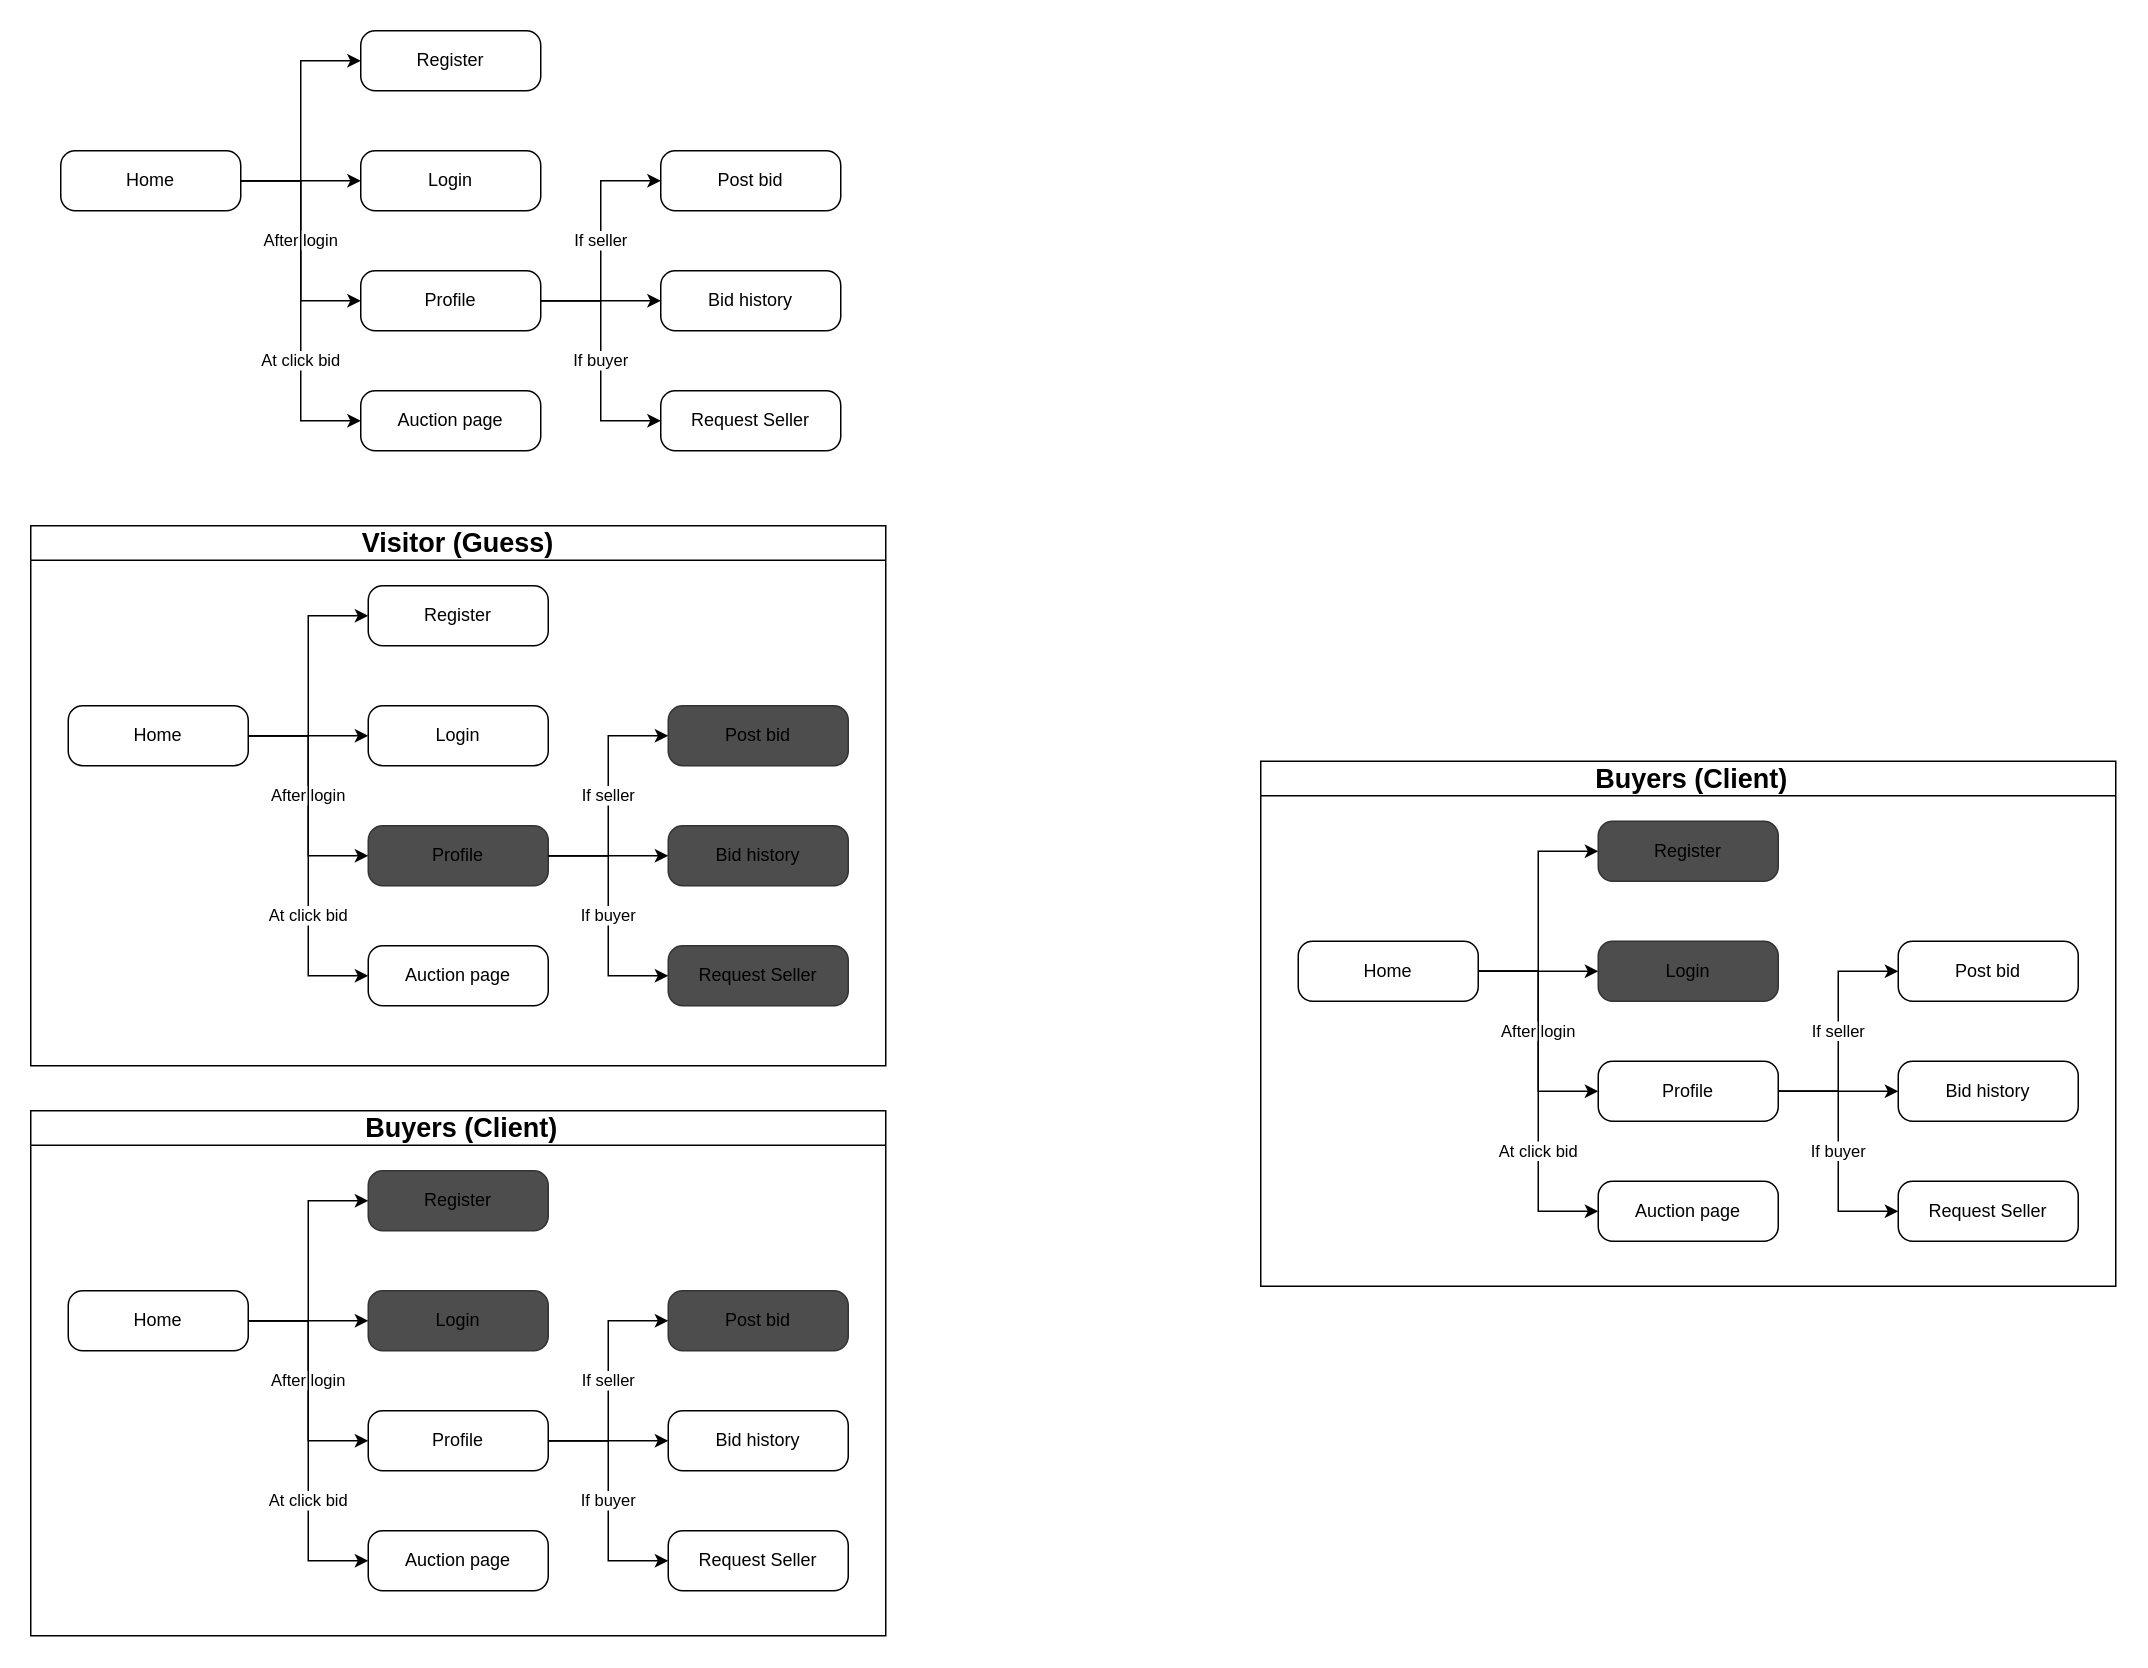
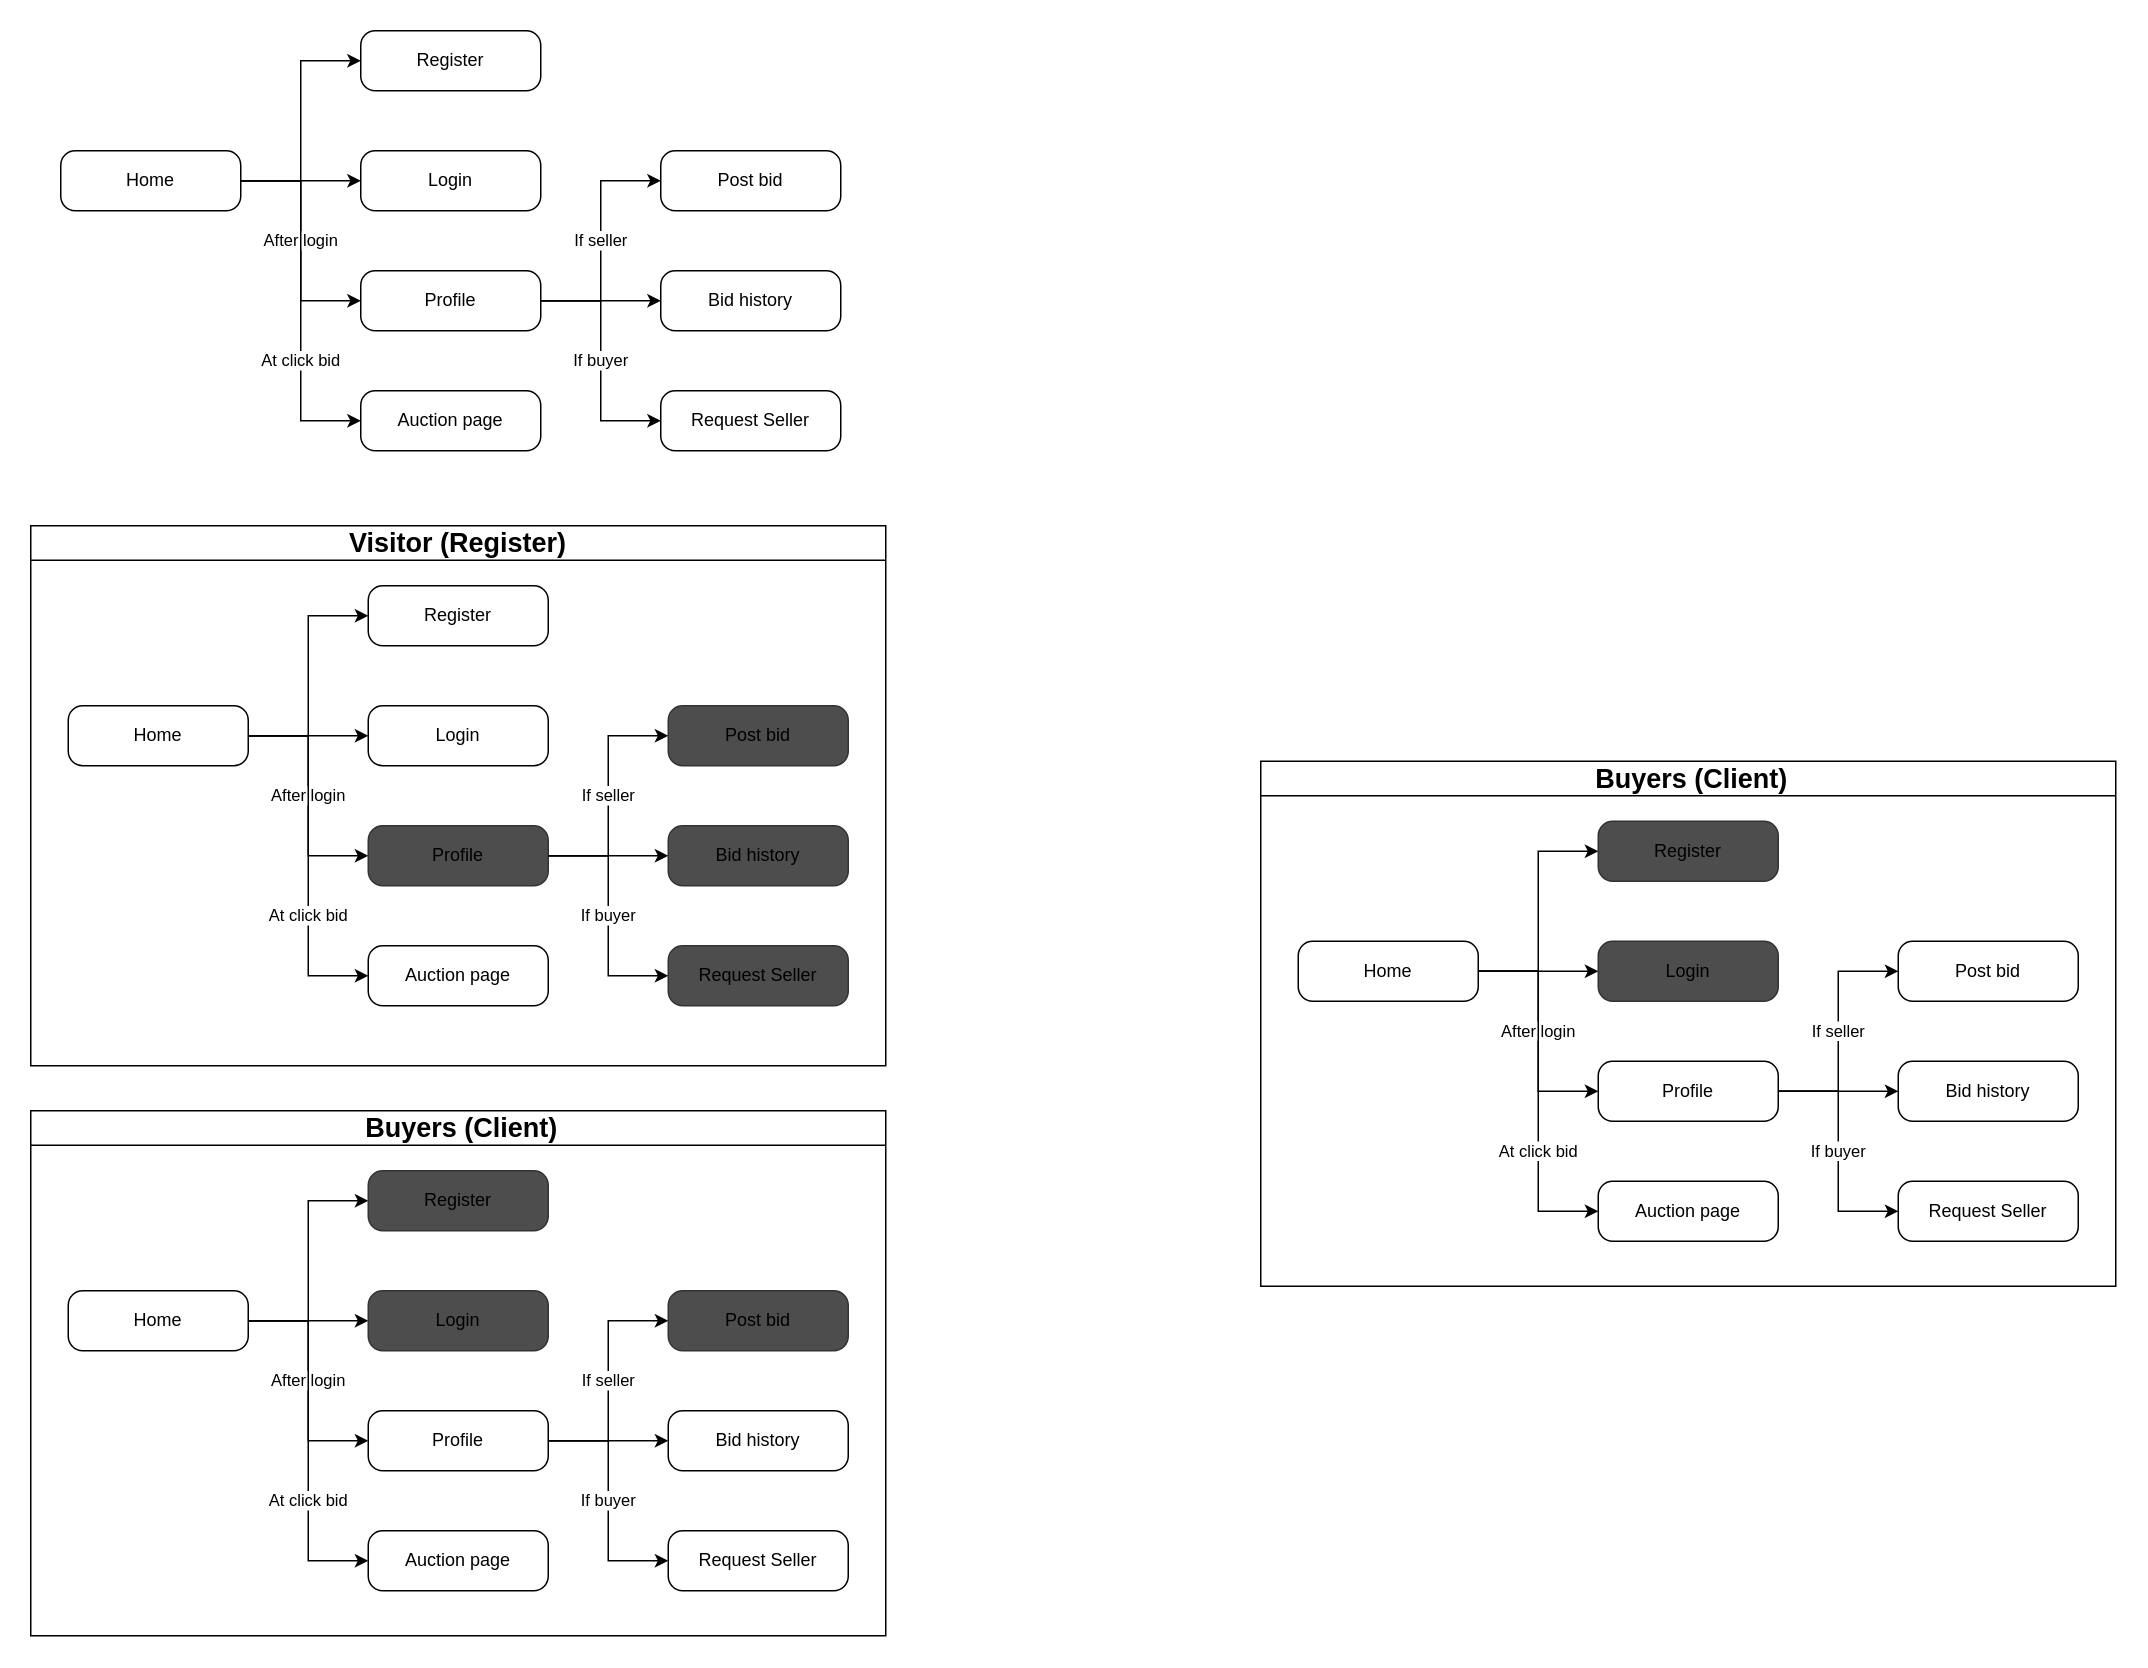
node "Visitor (Guess)": label "Visitor (Guess)" -> "Visitor (Register)"
